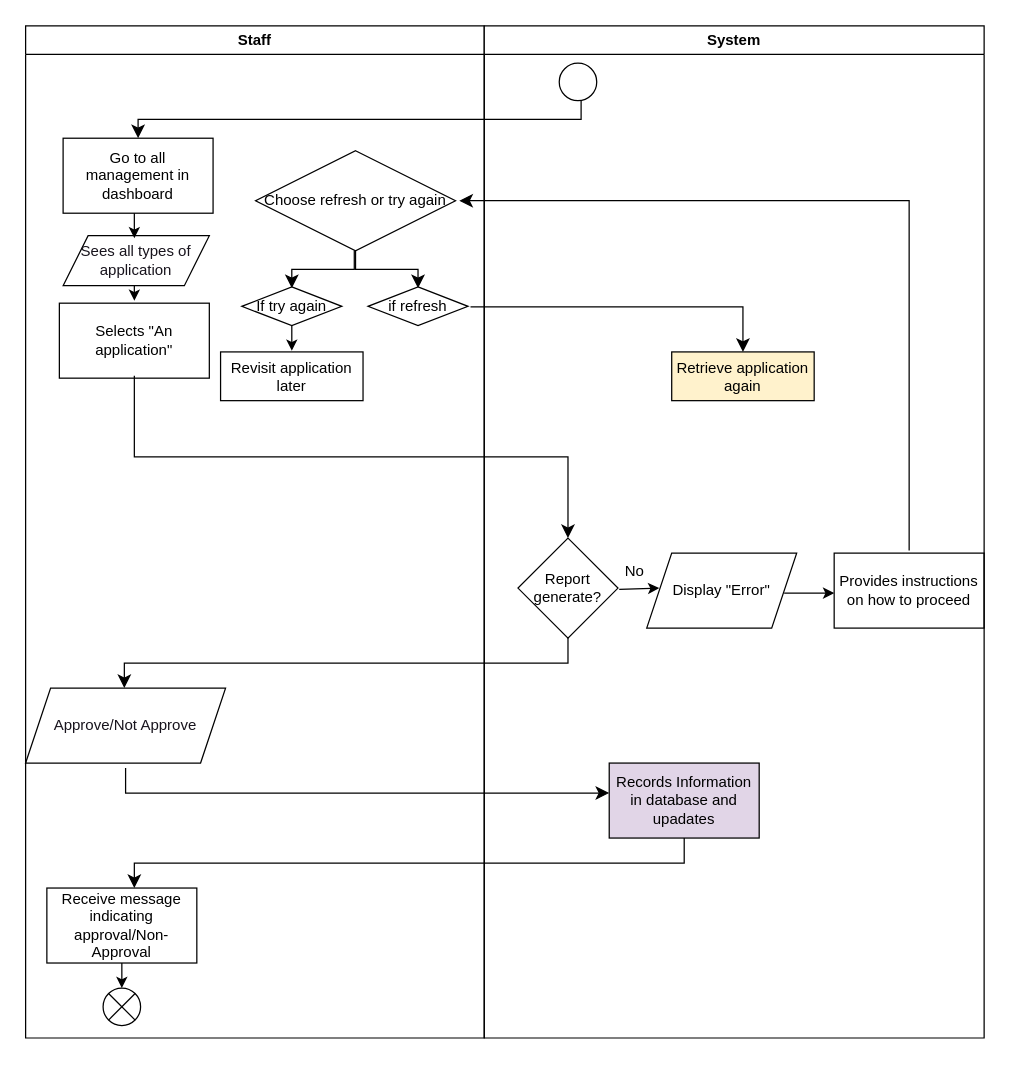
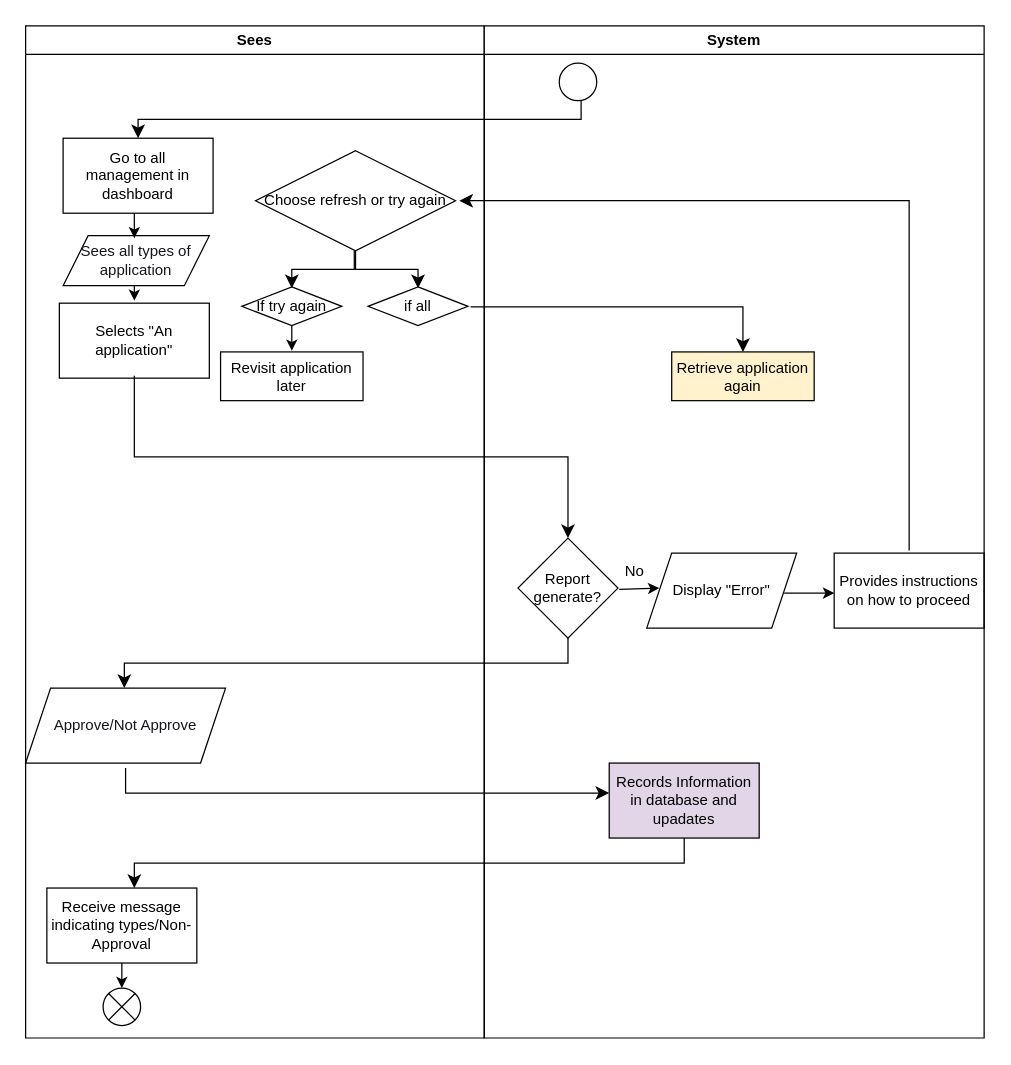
node "Staff": label "Staff" -> "Sees"
node "if refresh": label "if refresh" -> "if all"
node "Receive message indicating approval/Non-Approval": label "Receive message indicating approval/Non-Approval" -> "Receive message indicating types/Non-Approval"
